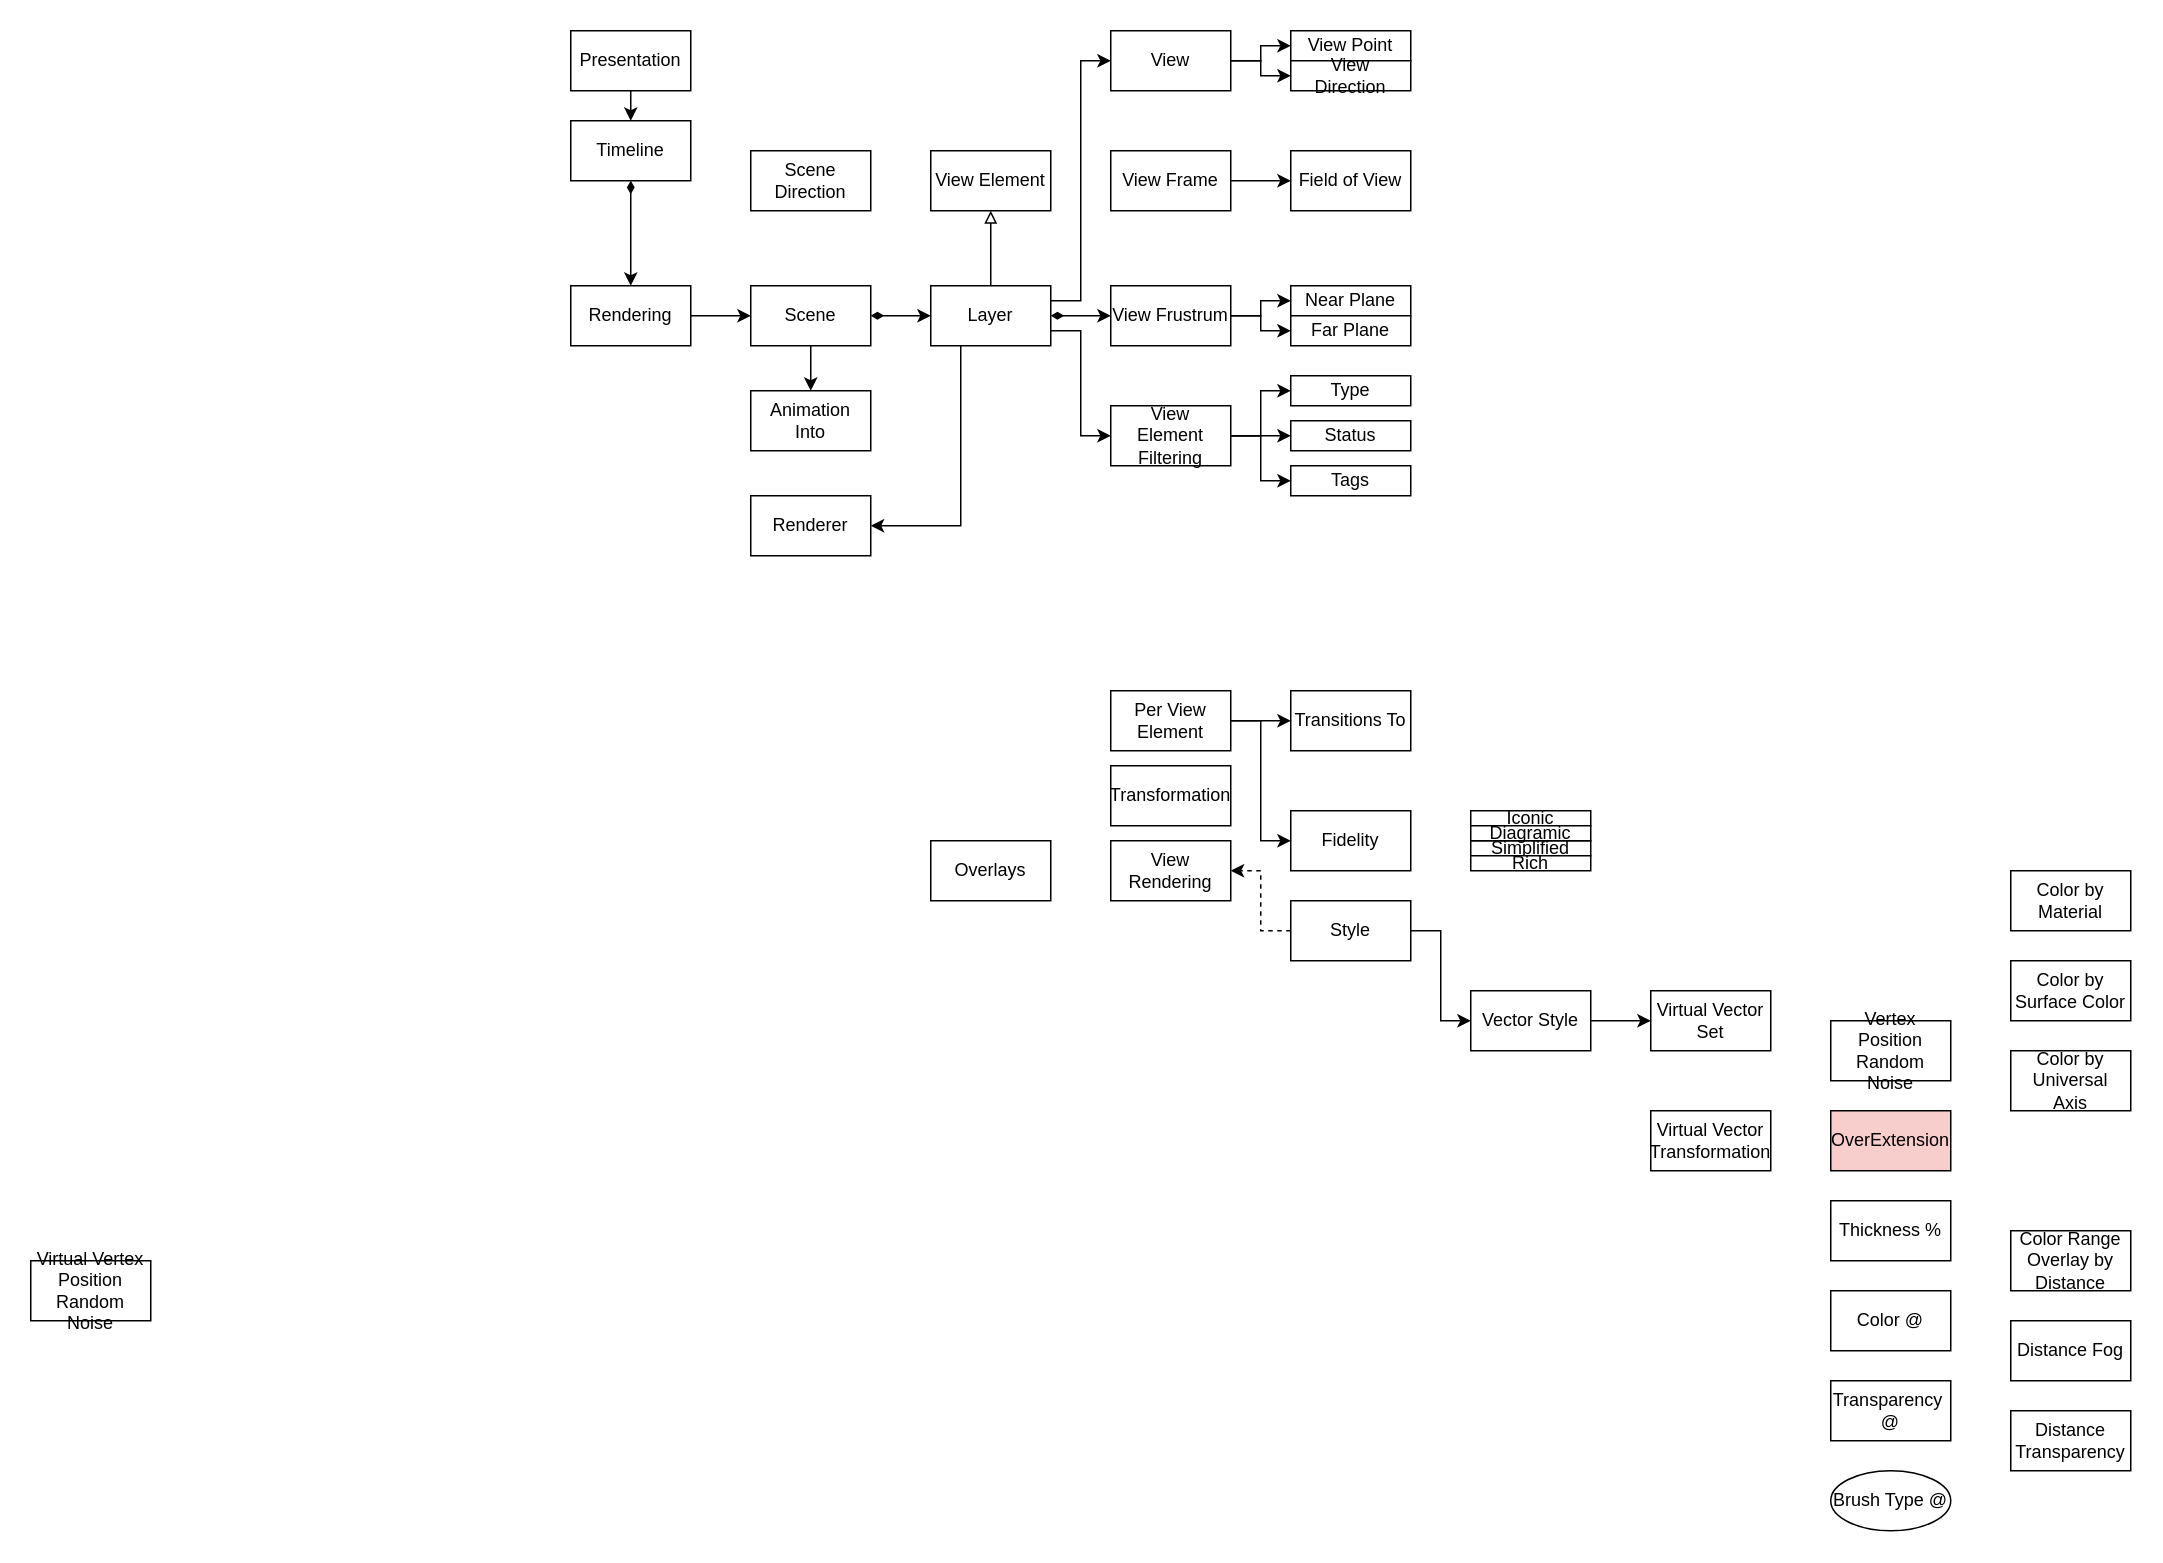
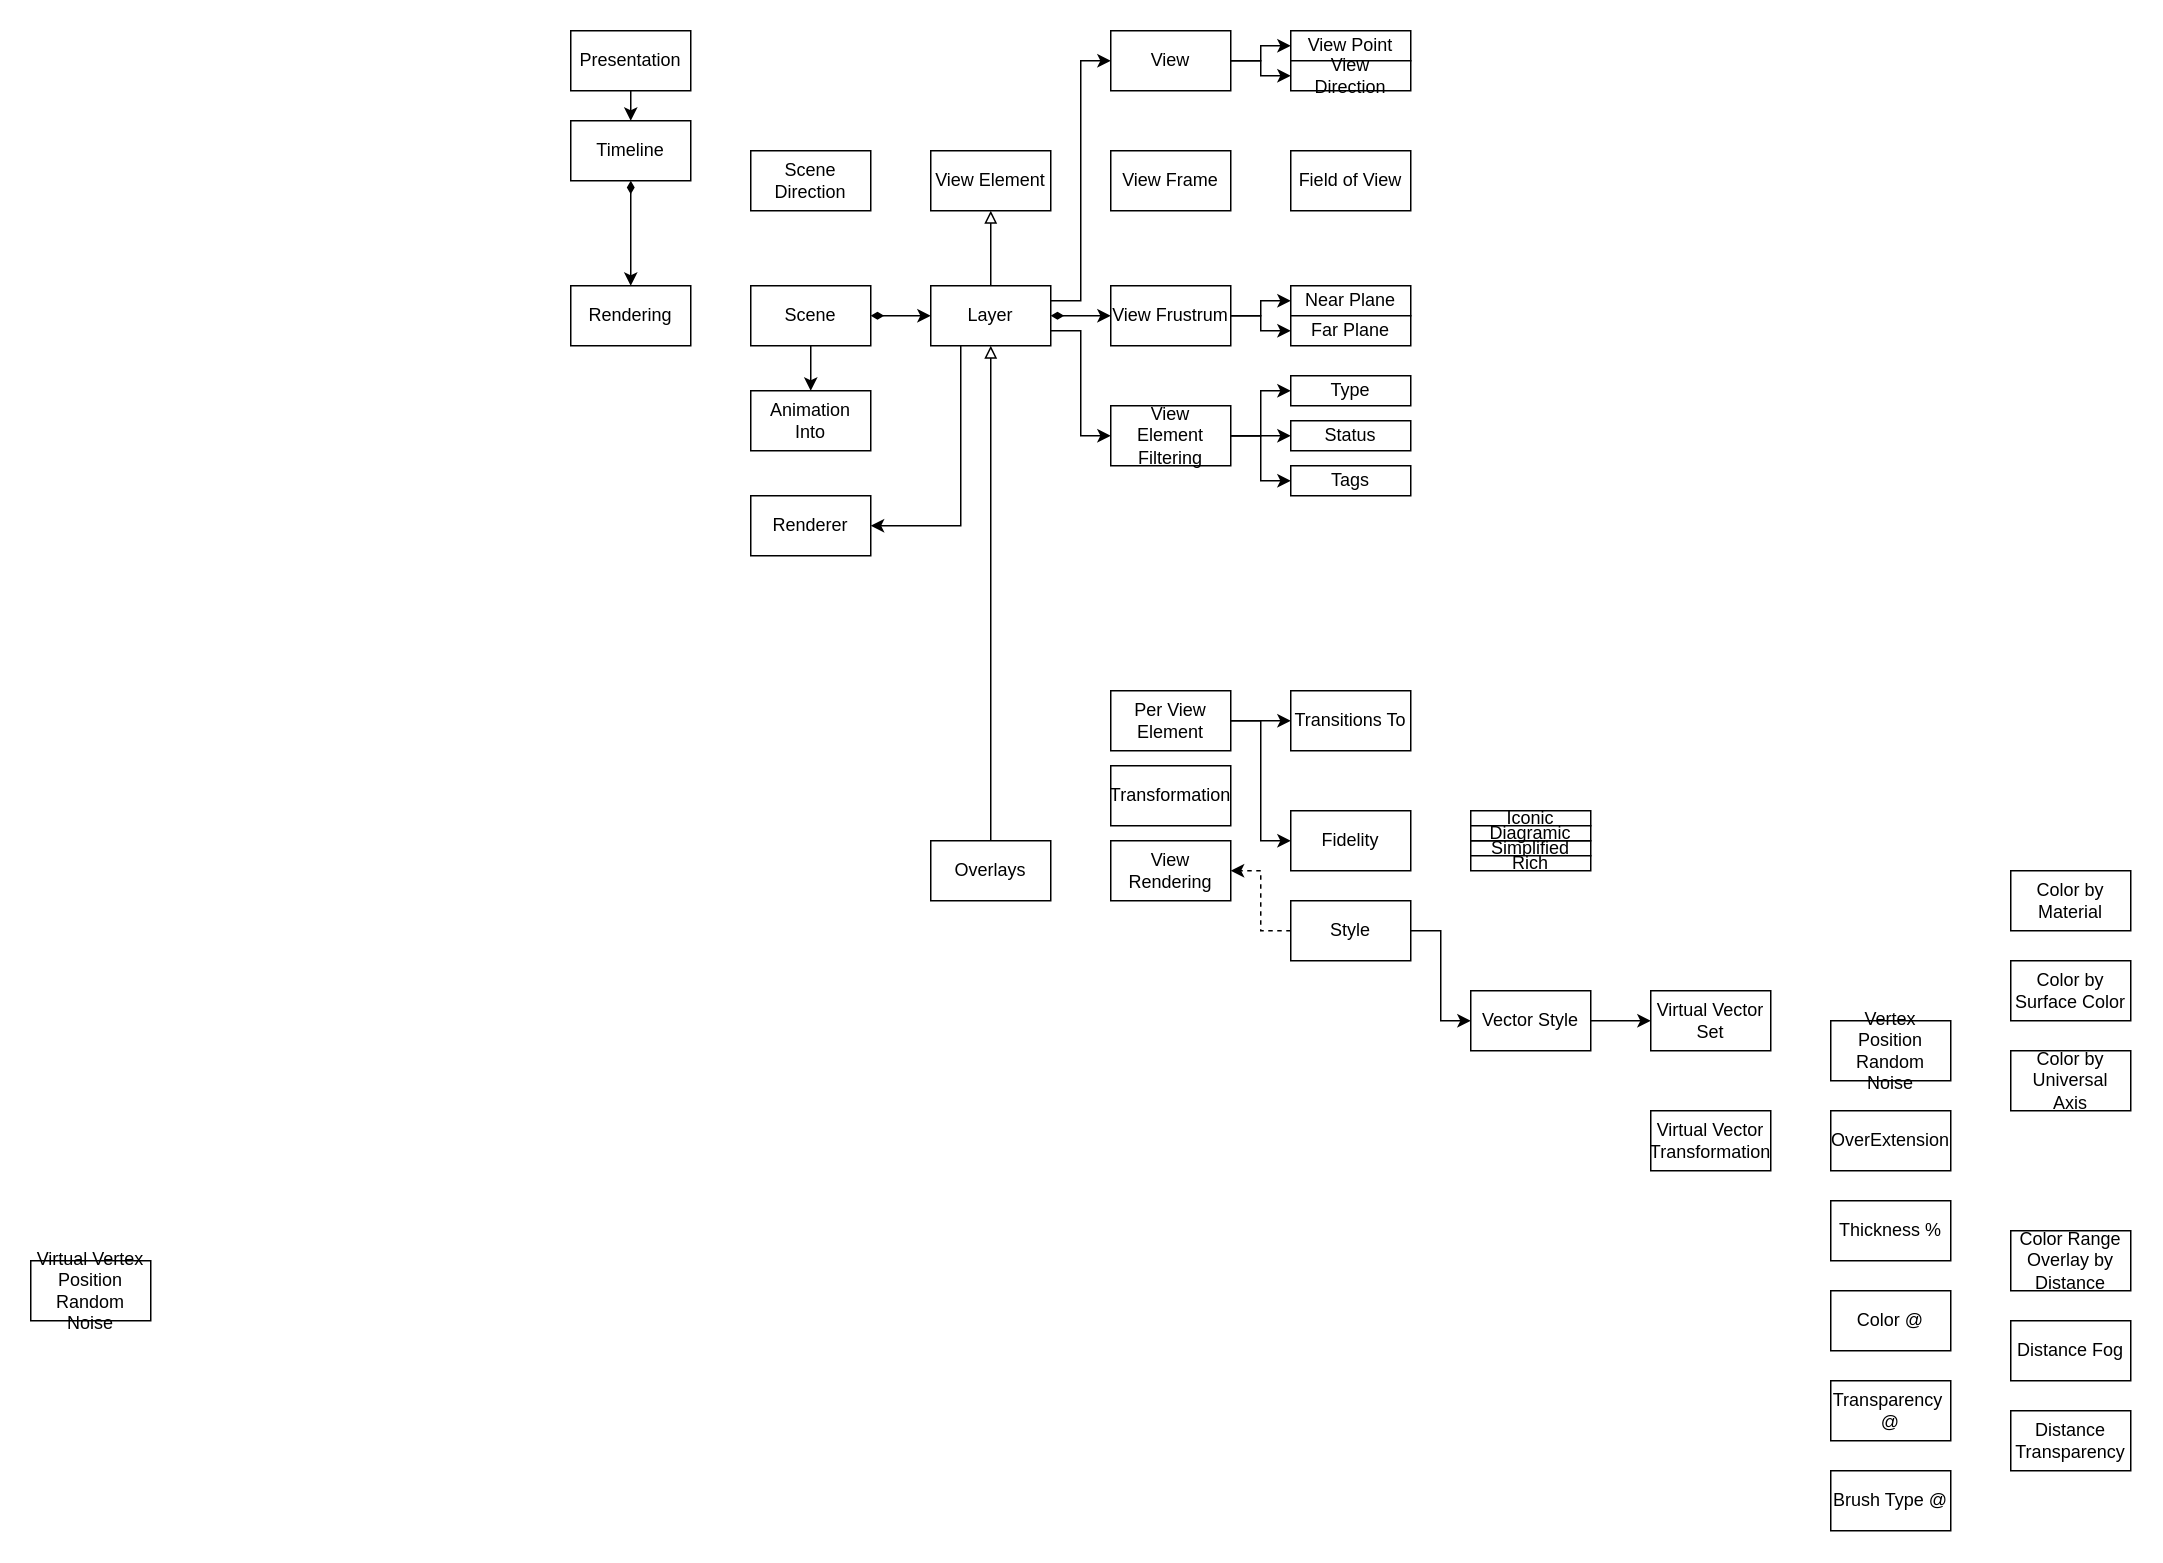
edge "View Frame" -> "Field of View": removed
edge "Rendering" -> "Scene": removed
edge "Overlays" -> "Layer": added
node "OverExtension": fillcolor #f8cecc -> #ffffff
node "Brush Type @": shape ellipse -> rectangle
